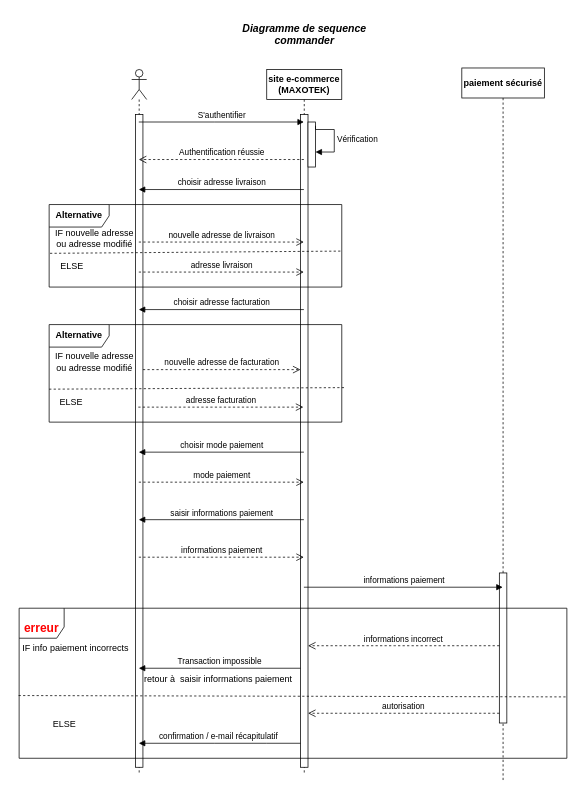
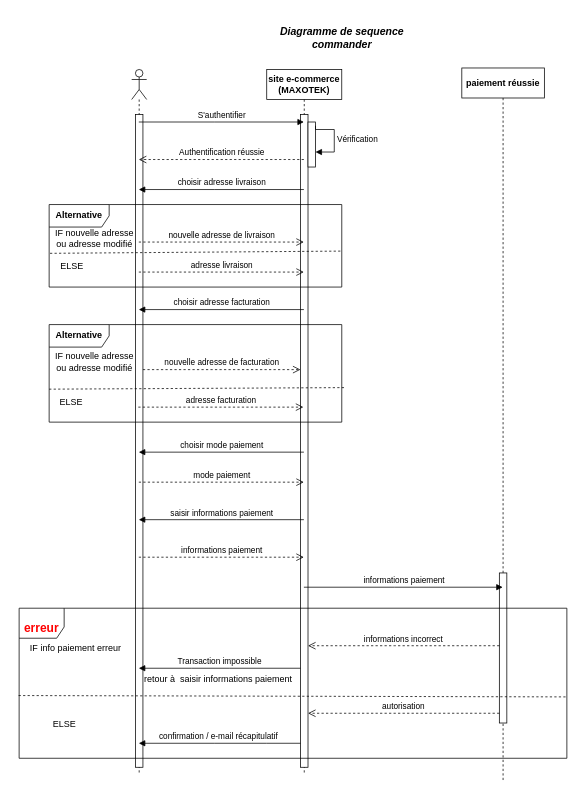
node "Diagramme de sequence commander": moved (304, 34) -> (342, 38)
node "paiement sécurisé": label "paiement sécurisé" -> "paiement réussie"
node "IF info paiement incorrects": label "IF info paiement incorrects" -> "IF info paiement erreur"
